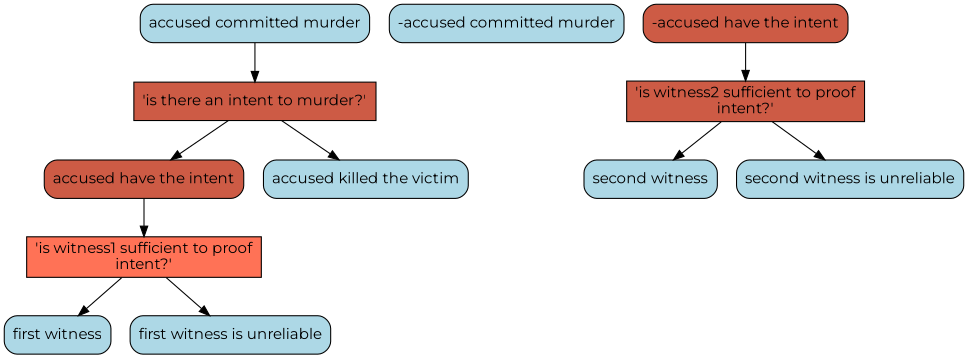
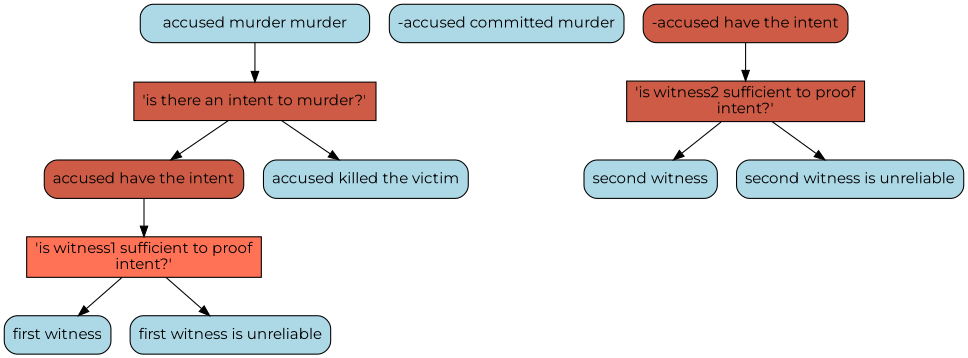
node "accused committed murder": label "accused committed murder" -> "accused murder murder"
